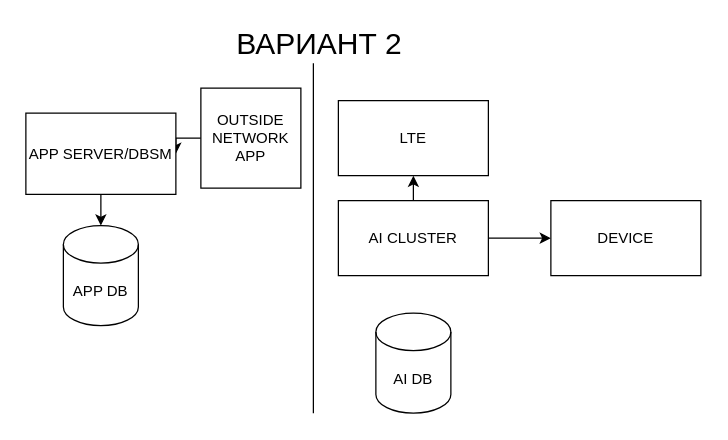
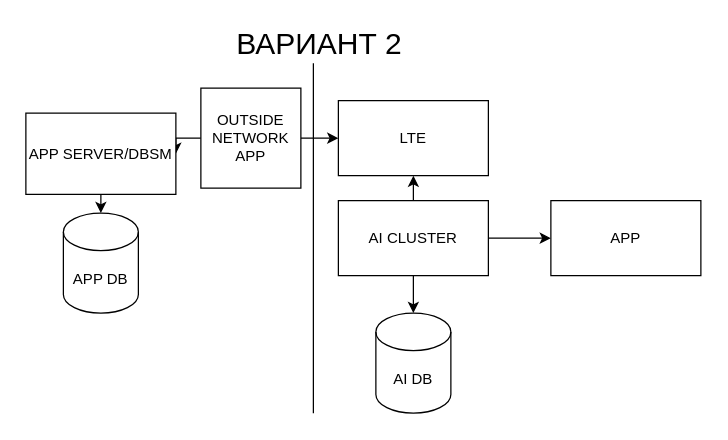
edge "OUTSIDE NETWORK APP" -> "LTE": added
node "DEVICE": label "DEVICE" -> "APP"
node "APP DB": moved (101, 276) -> (101, 263)
edge "AI CLUSTER" -> "AI DB": added
